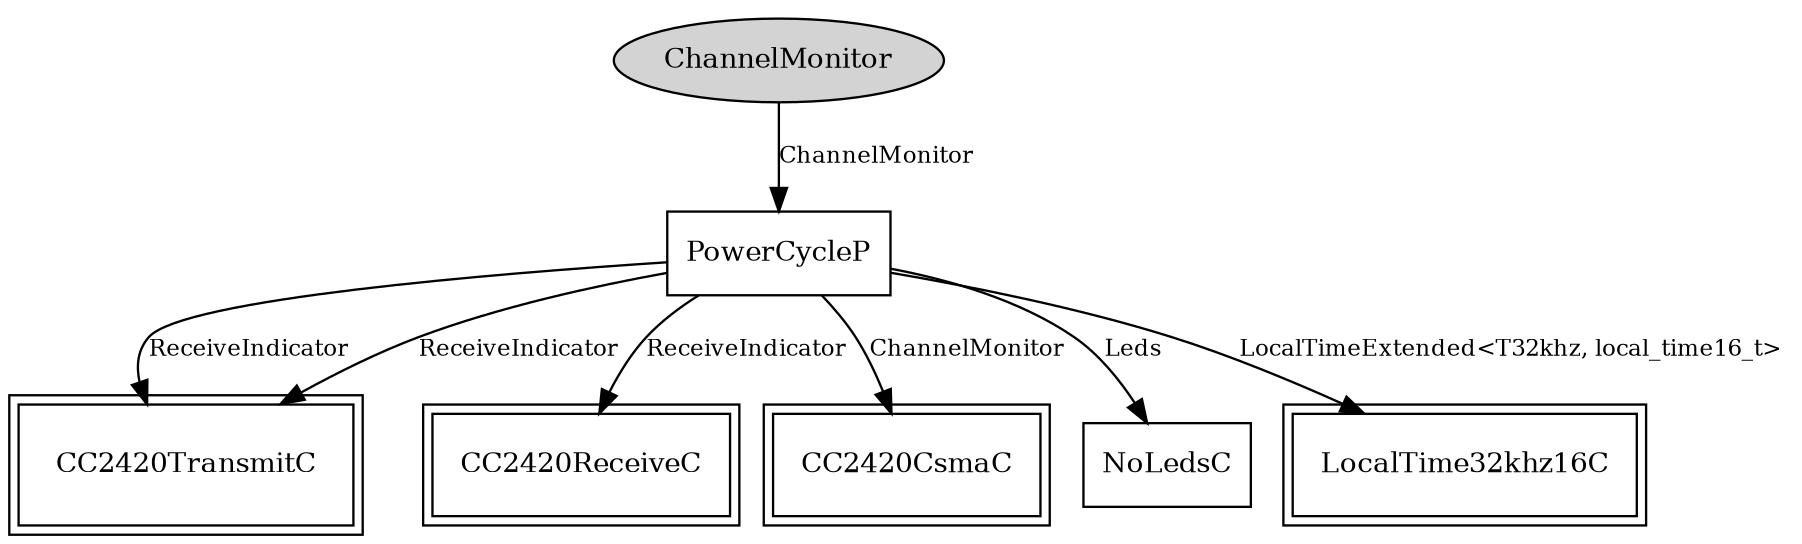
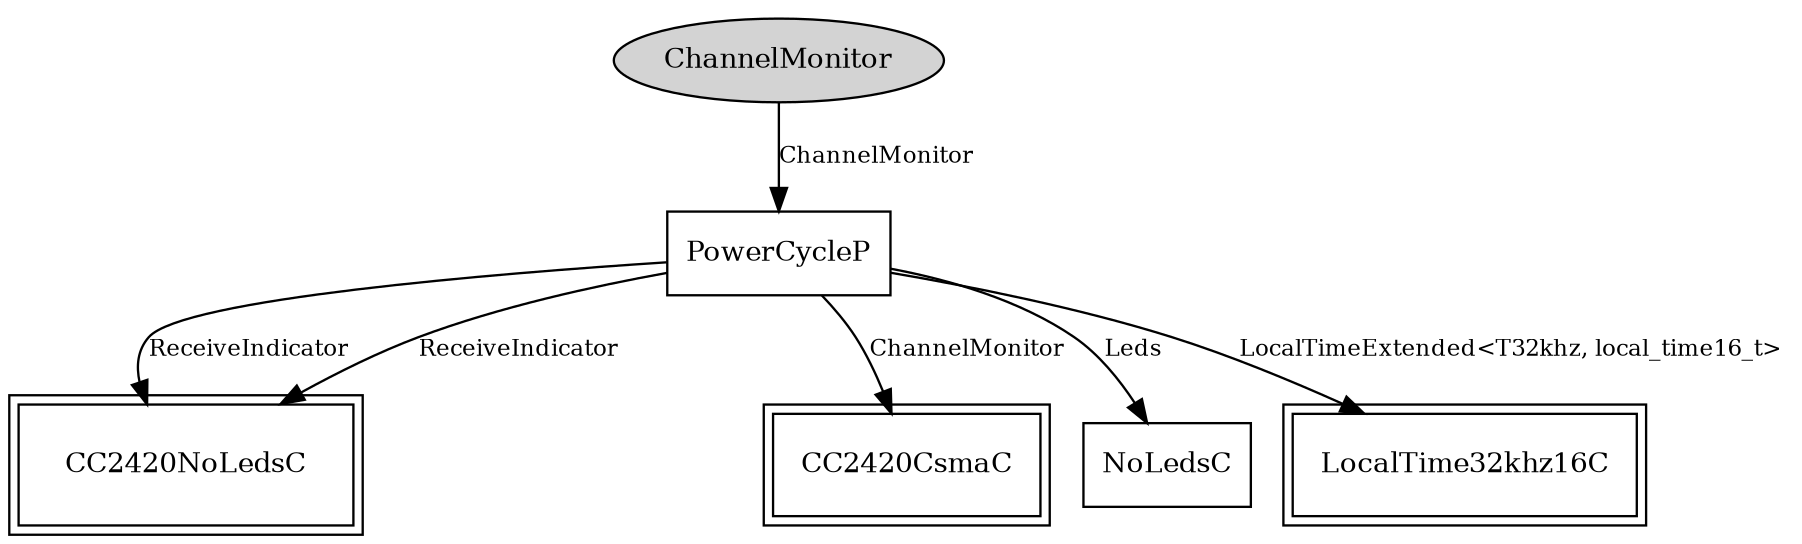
node "CC2420TransmitC": label "CC2420TransmitC" -> "CC2420NoLedsC"
node "CC2420ReceiveC": removed
